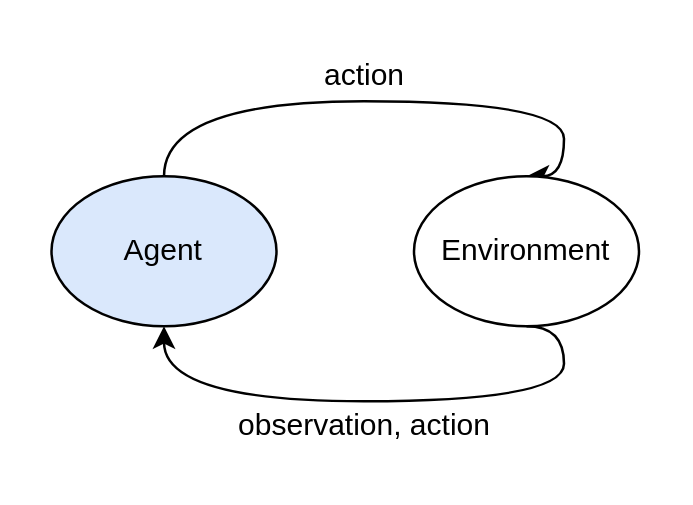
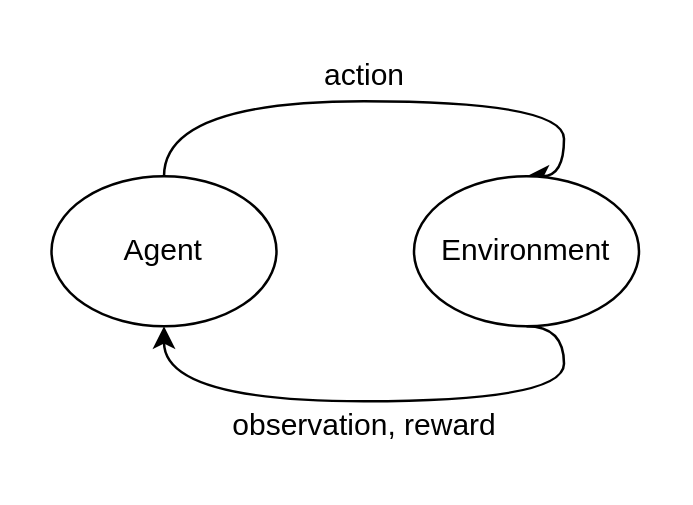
node "Agent": fillcolor #dae8fc -> #ffffff
node "observation, action": label "observation, action" -> "observation, reward"
